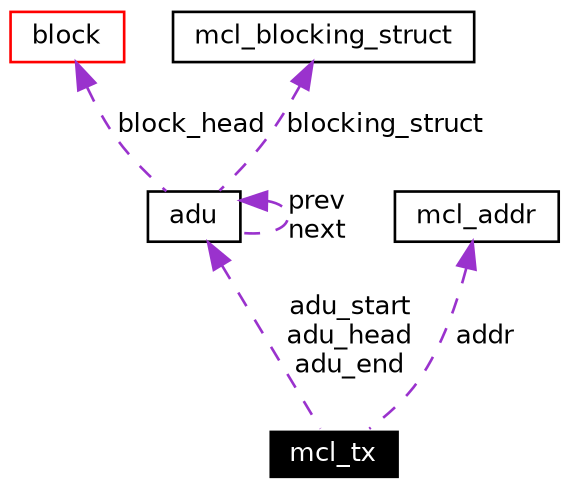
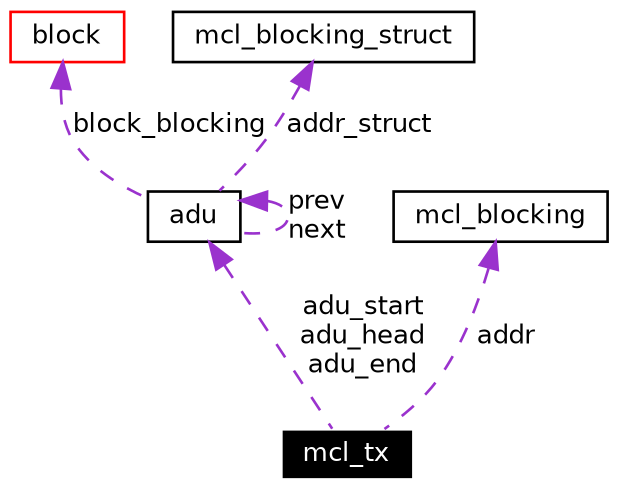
edge "adu" -> "block": label "block_head" -> "block_blocking"
edge "adu" -> "mcl_blocking_struct": label "blocking_struct" -> "addr_struct"
node "mcl_addr": label "mcl_addr" -> "mcl_blocking"
